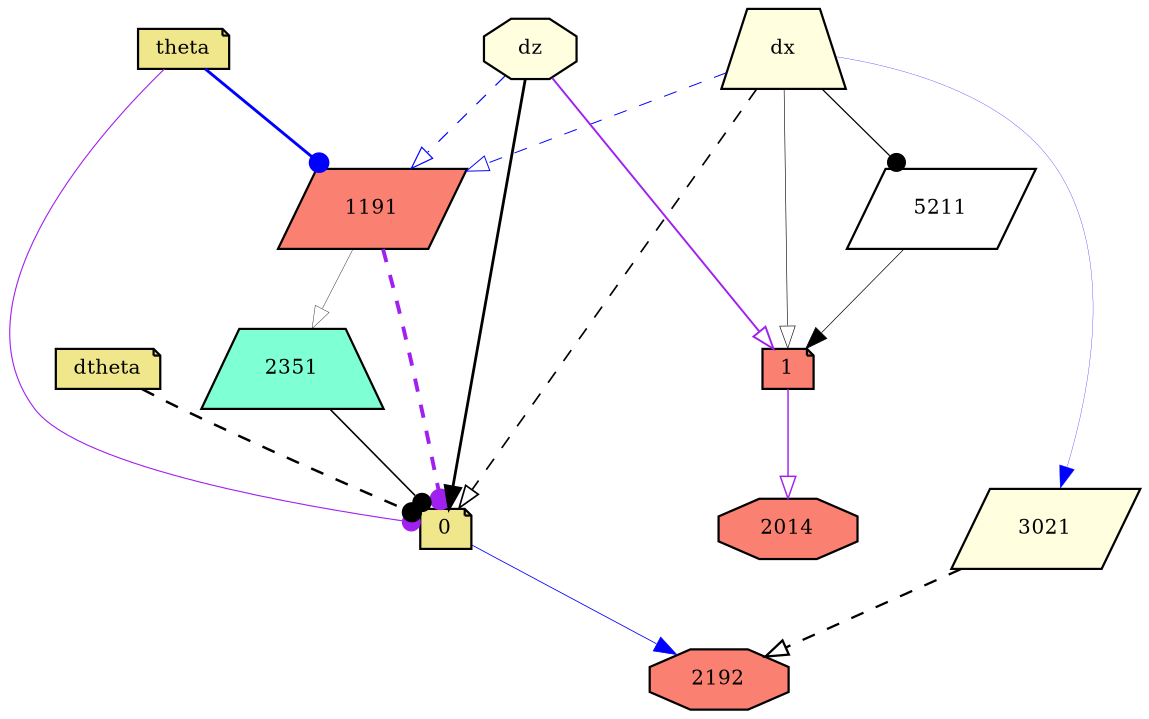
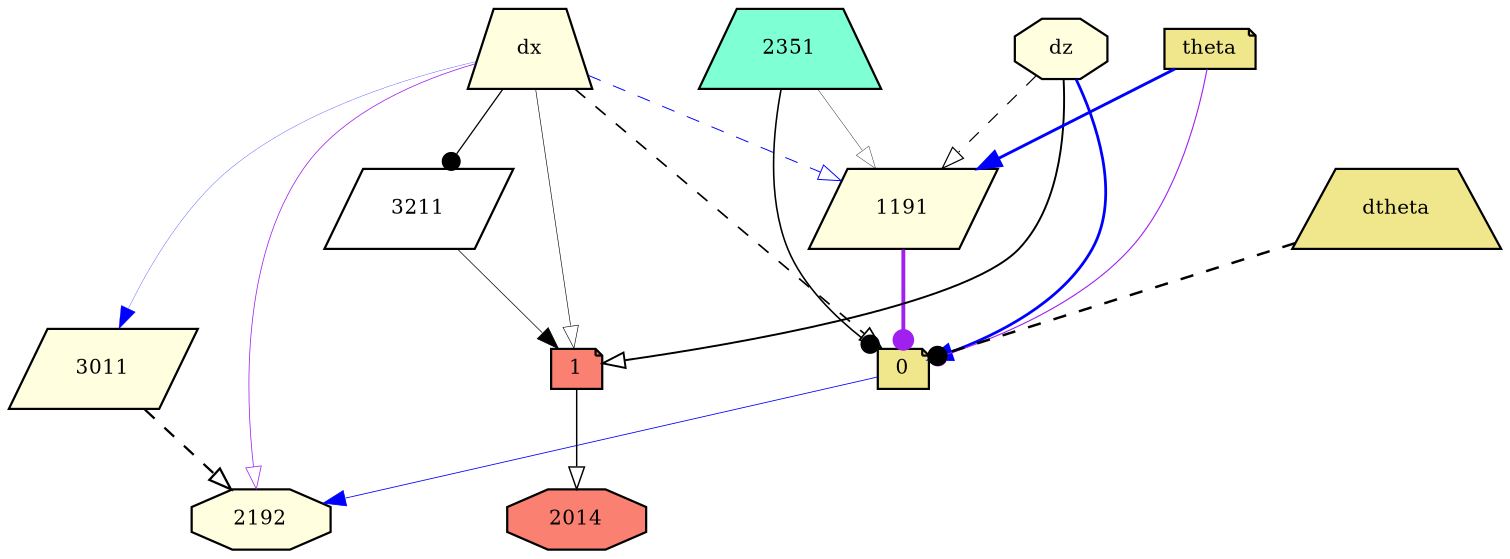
edge "theta" -> "1191": arrowhead dot -> normal
edge "dz" -> "1191": color blue -> black
edge "dz" -> "1": color purple -> black
node "1191": fillcolor salmon -> lightyellow
node "5211": label "5211" -> "3211"
edge "dx" -> "2192": added
edge "1191" -> "2351": reversed
edge "dz" -> "0": color black -> blue
node "dtheta": shape note -> trapezium
edge "1191" -> "0": style dashed -> bold
edge "1" -> "2014": color purple -> black
node "3021": label "3021" -> "3011"
node "2192": fillcolor salmon -> lightyellow
